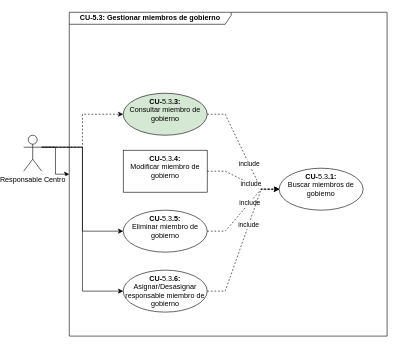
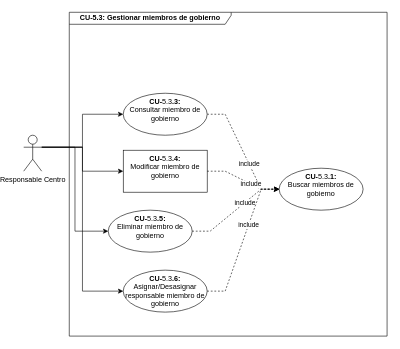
edge "Responsable Centro" -> "CU-5.3.3: Consultar miembro de gobierno": style dashed -> solid
node "CU-5.3.3: Consultar miembro de gobierno": fillcolor #d5e8d4 -> #ffffff
edge "Responsable Centro" -> "CU-5.3: Gestionar miembros de gobierno": now "Responsable Centro" -> "CU-5.3.4: Modificar miembro de gobierno"
node "CU-5.3.5: Eliminar miembro de gobierno": moved (165, 231) -> (150, 231)
